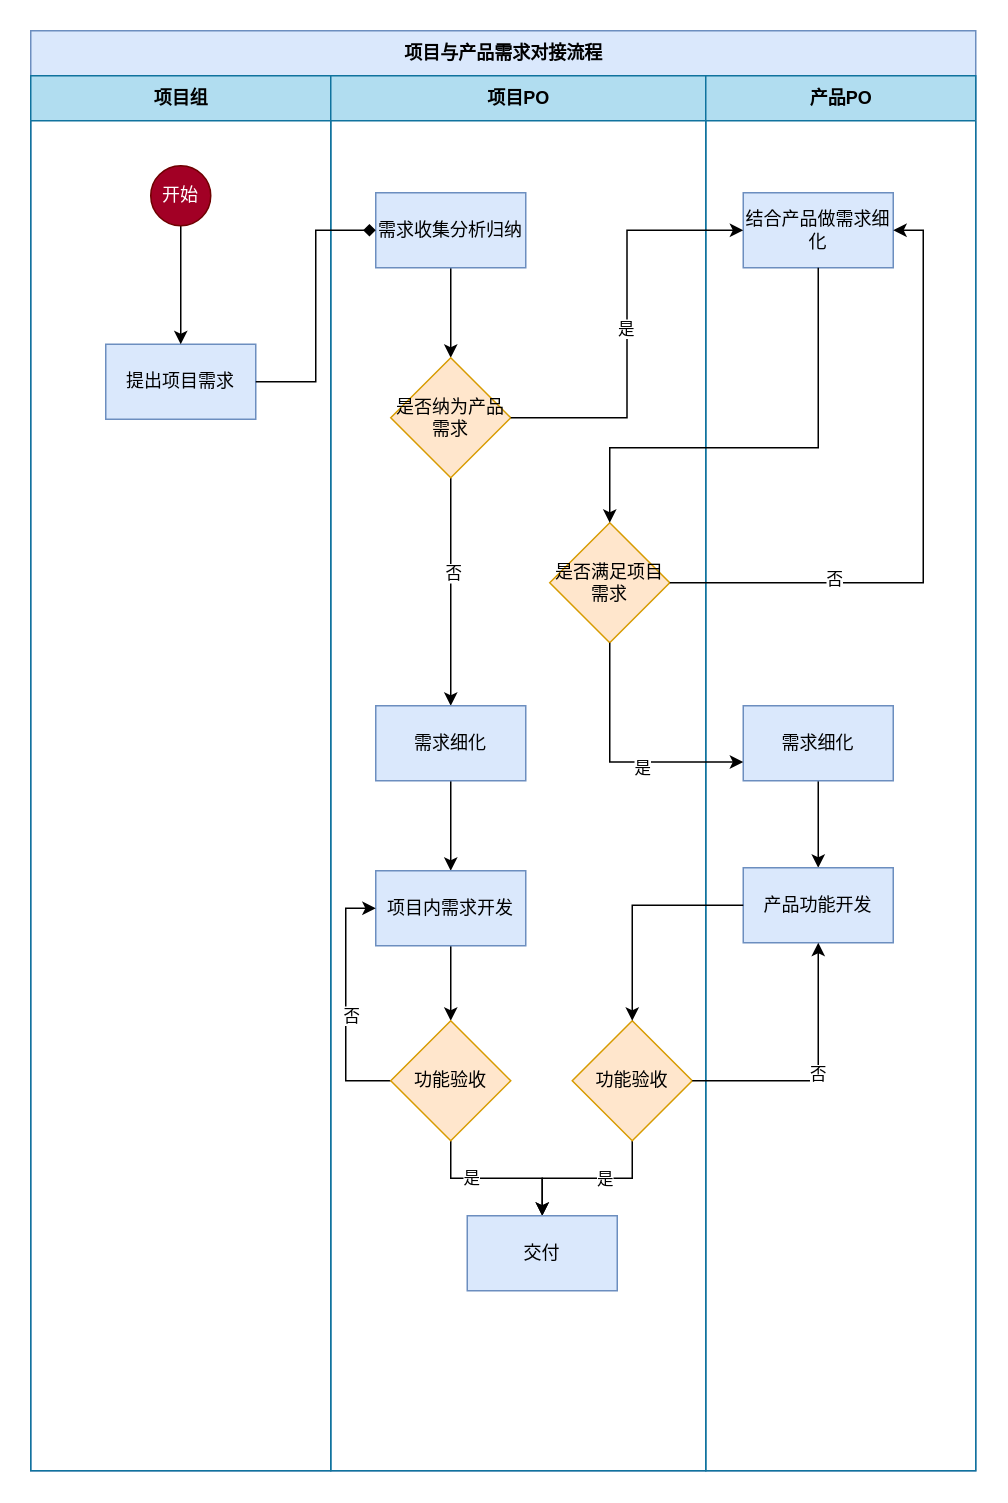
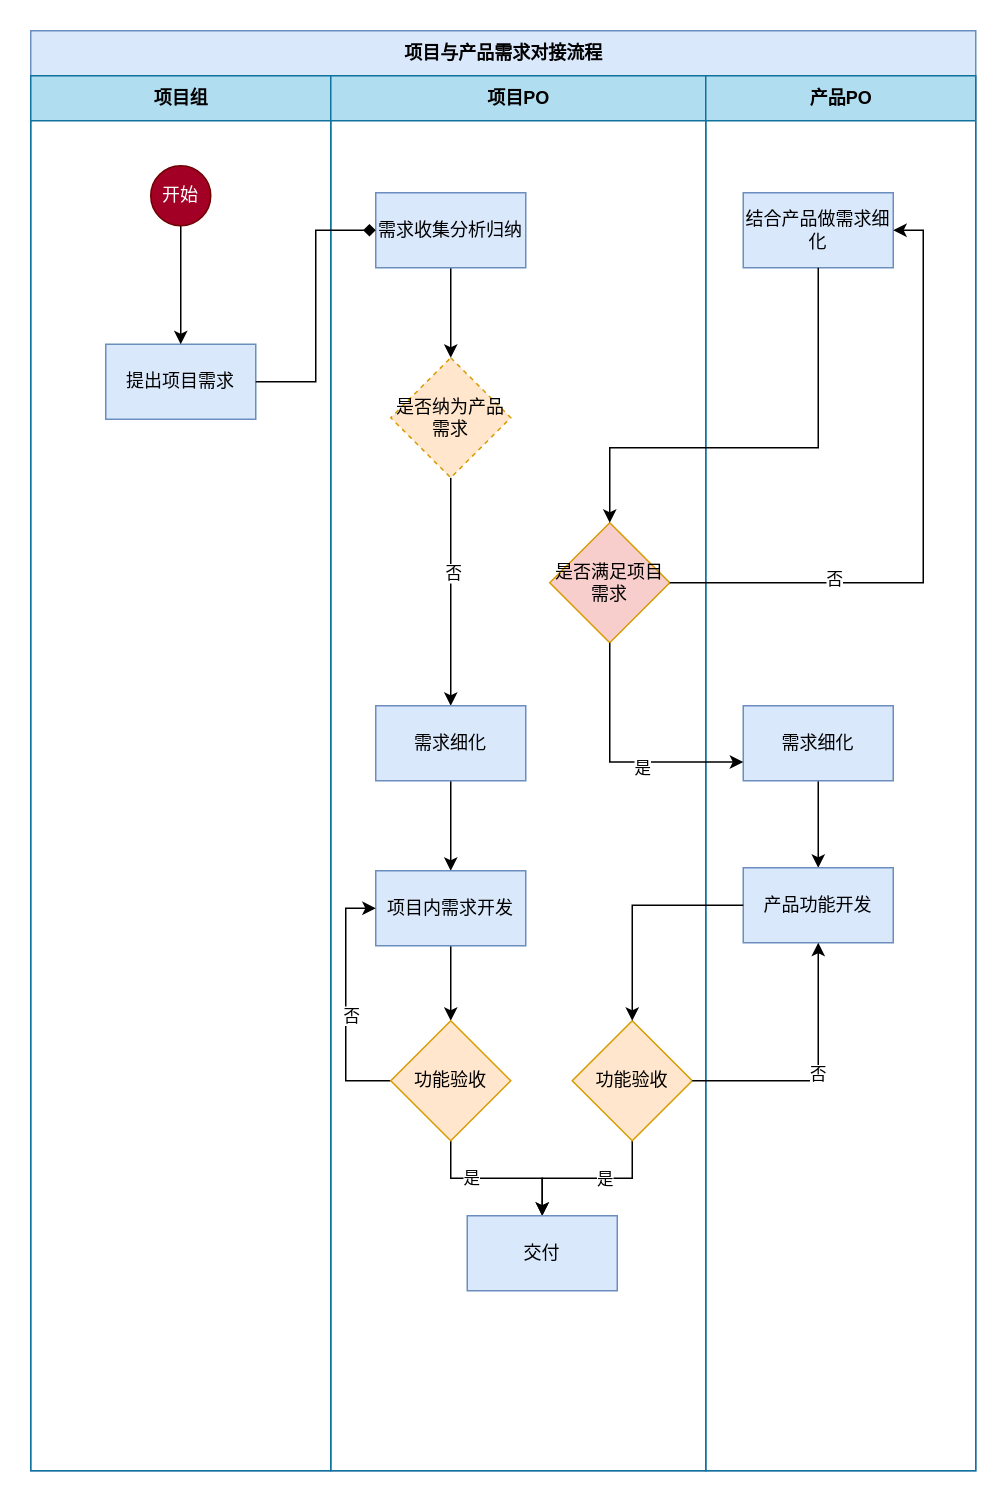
edge "是否纳为产品需求" -> "结合产品做需求细化": removed, label "是"
node "是否纳为产品需求": style solid -> dashed
node "是否满足项目需求": fillcolor #ffe6cc -> #f8cecc
